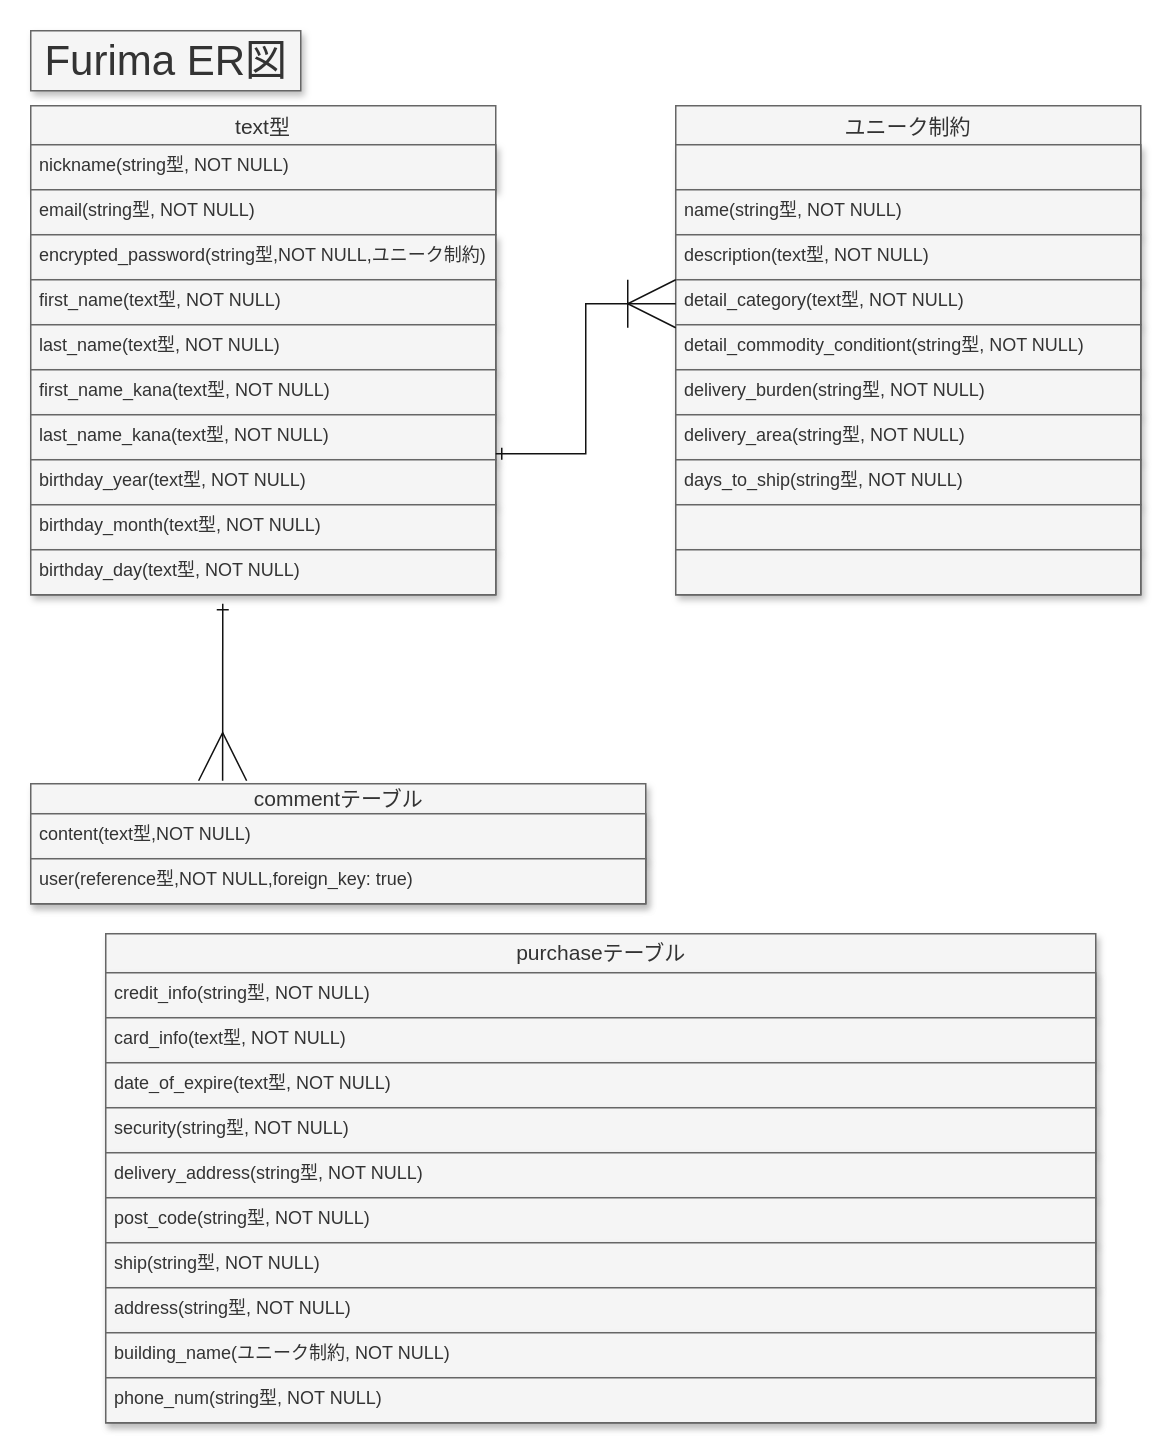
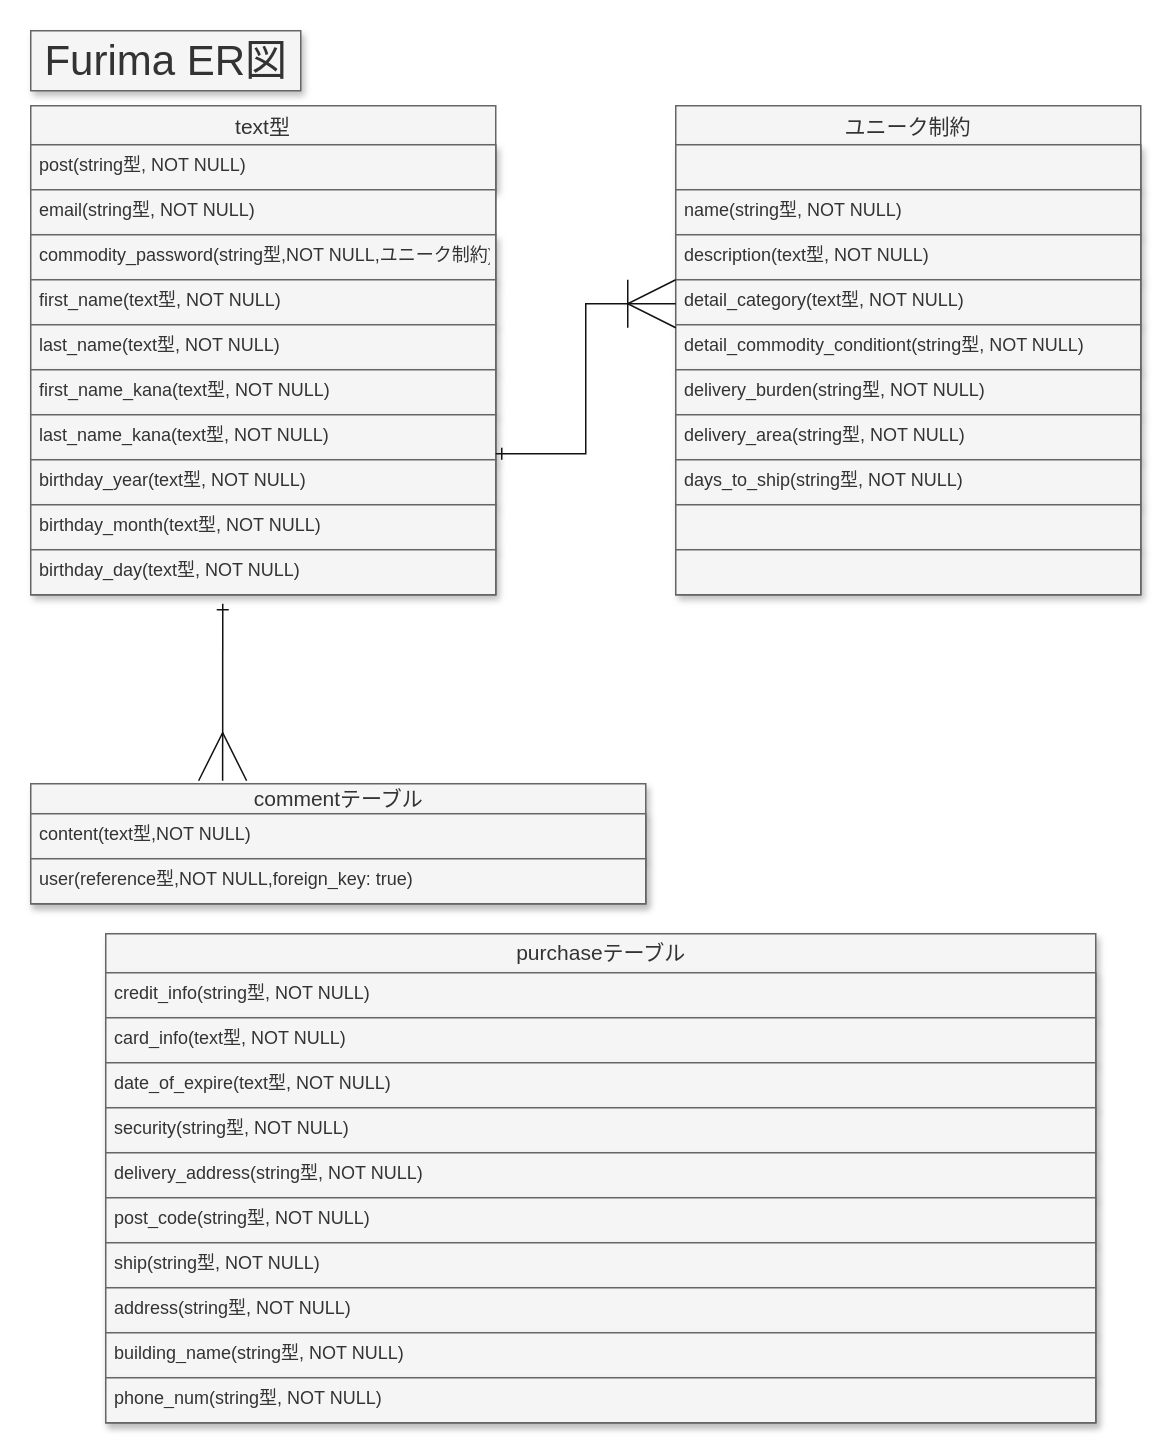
node "nickname(string型, NOT NULL)": label "nickname(string型, NOT NULL)" -> "post(string型, NOT NULL)"
node "encrypted_password(string型,NOT NULL,ユニーク制約)": label "encrypted_password(string型,NOT NULL,ユニーク制約)" -> "commodity_password(string型,NOT NULL,ユニーク制約)"
node "building_name(ユニーク制約, NOT NULL)": label "building_name(ユニーク制約, NOT NULL)" -> "building_name(string型, NOT NULL)"
